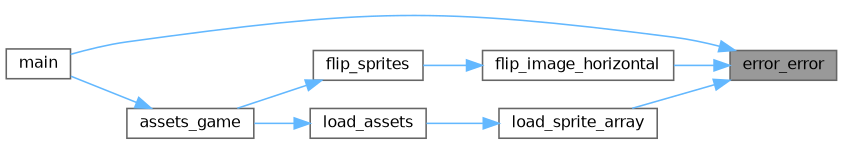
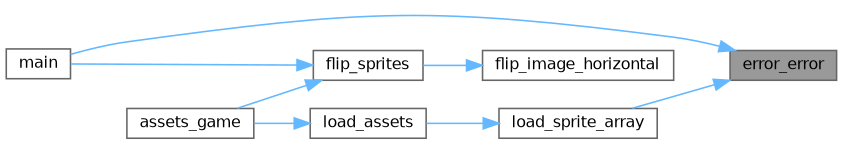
edge "flip_image_horizontal" -> "error_error": removed
edge "main" -> "assets_game": now "main" -> "flip_sprites"
